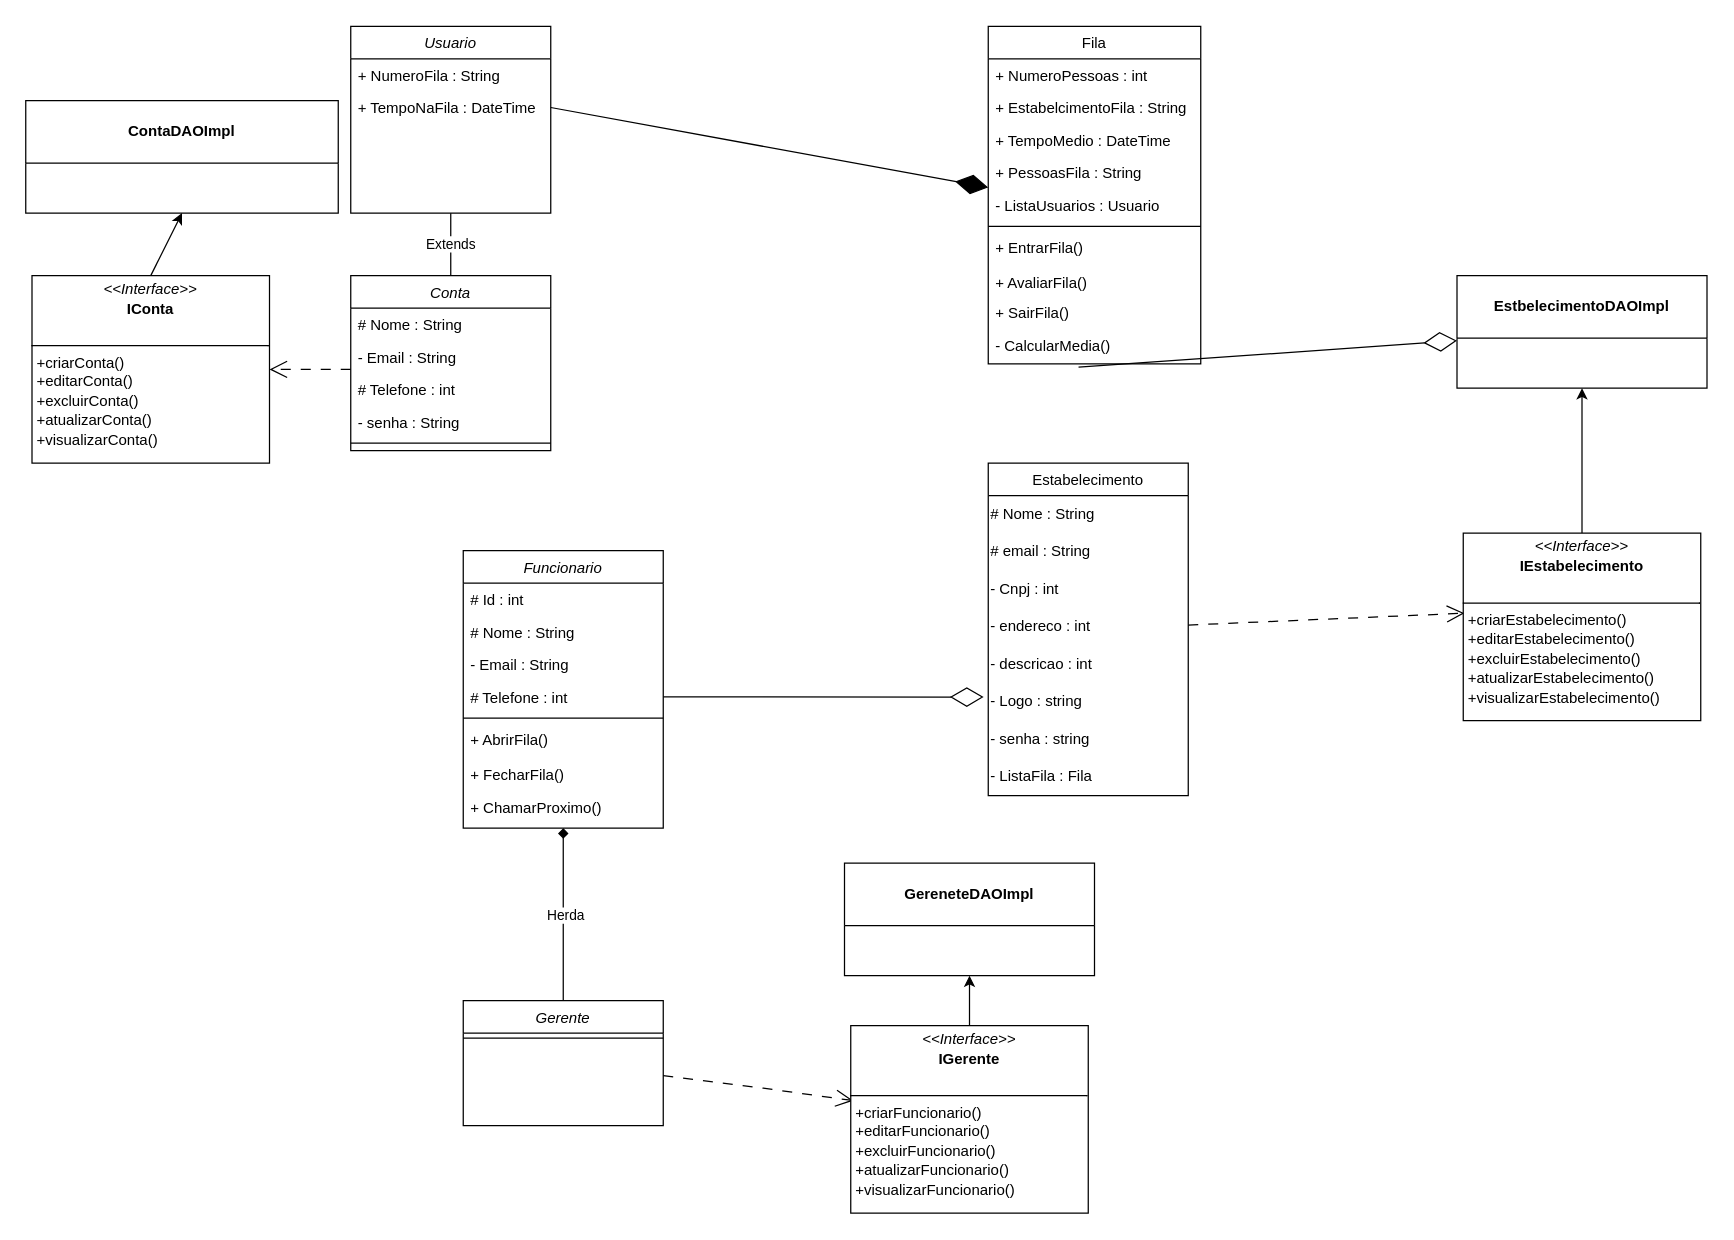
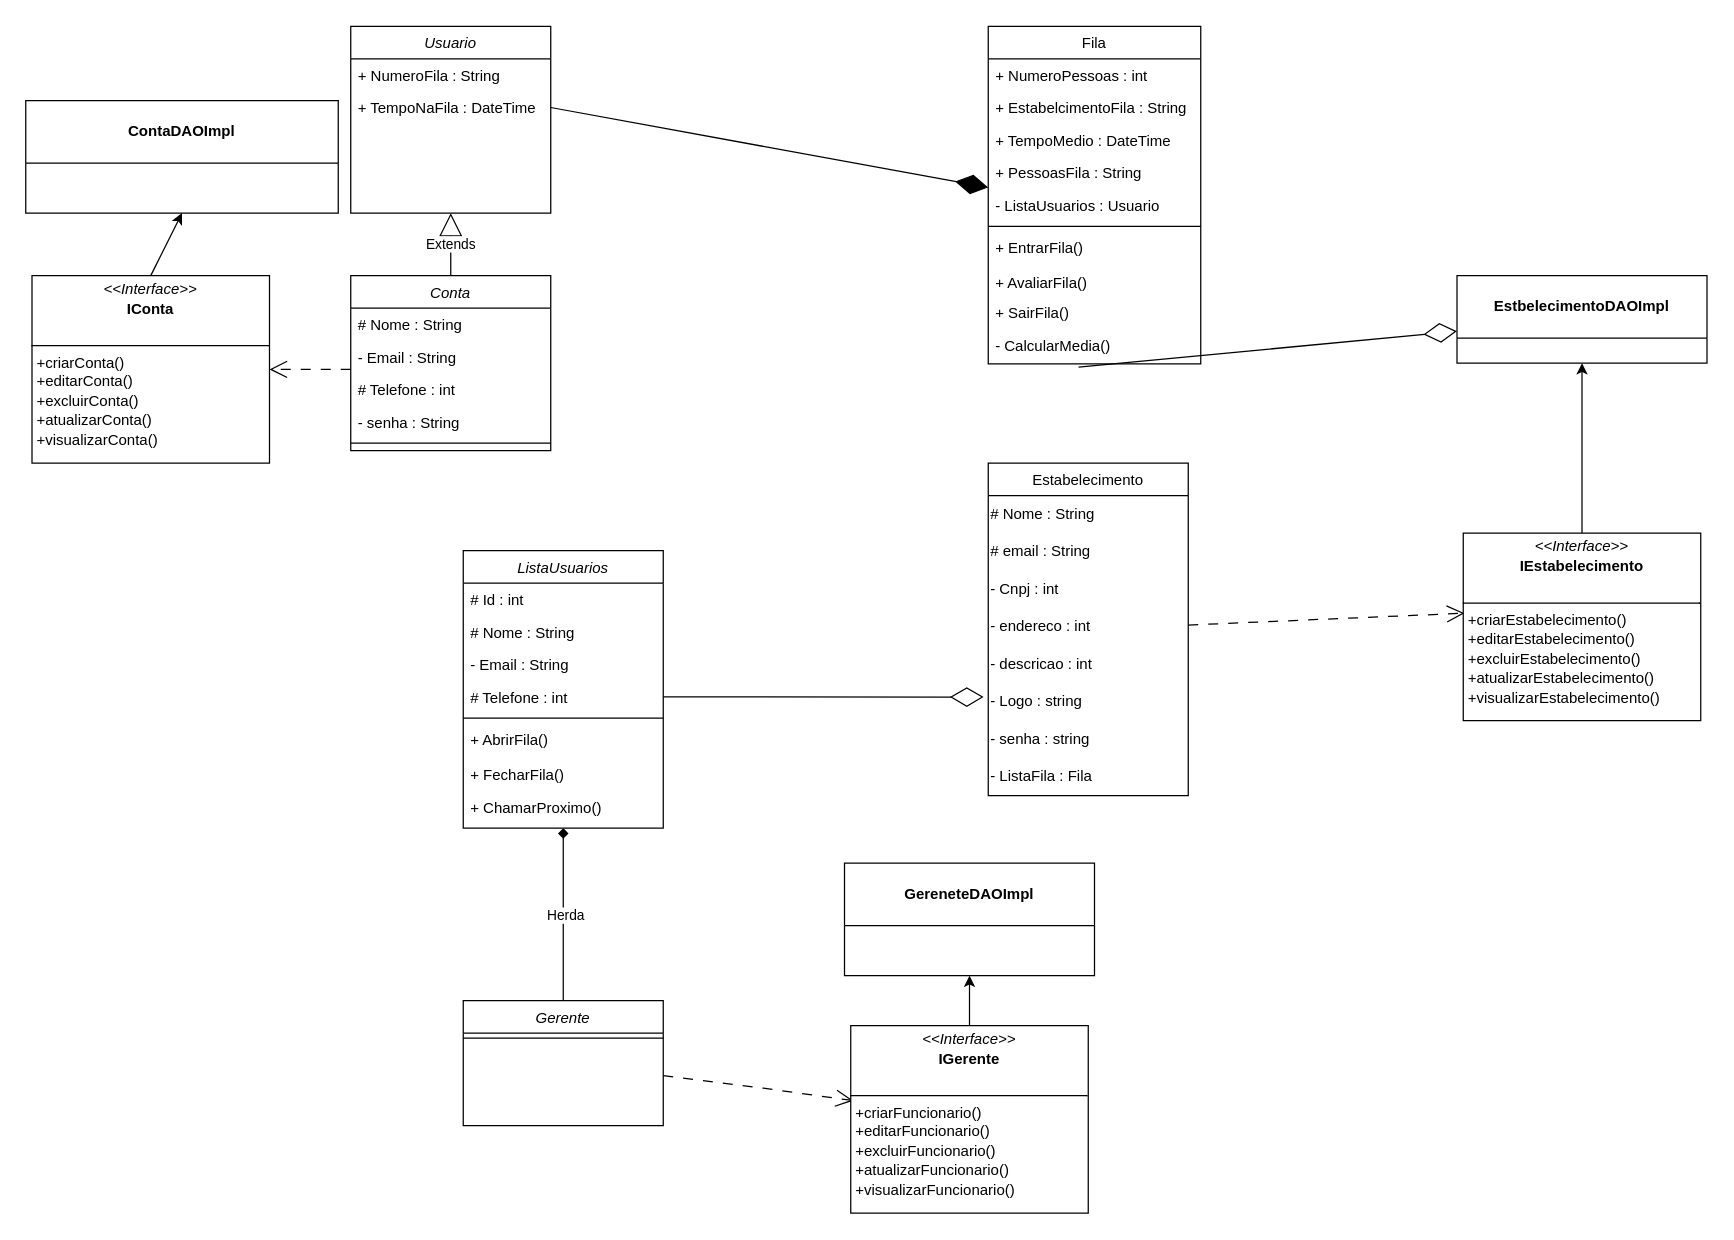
edge "Usuario" -- "Conta": arrowhead none -> block
node "EstbelecimentoDAOImpl": size 250x113 -> 250x88
node "Funcionario": label "Funcionario" -> "ListaUsuarios"
